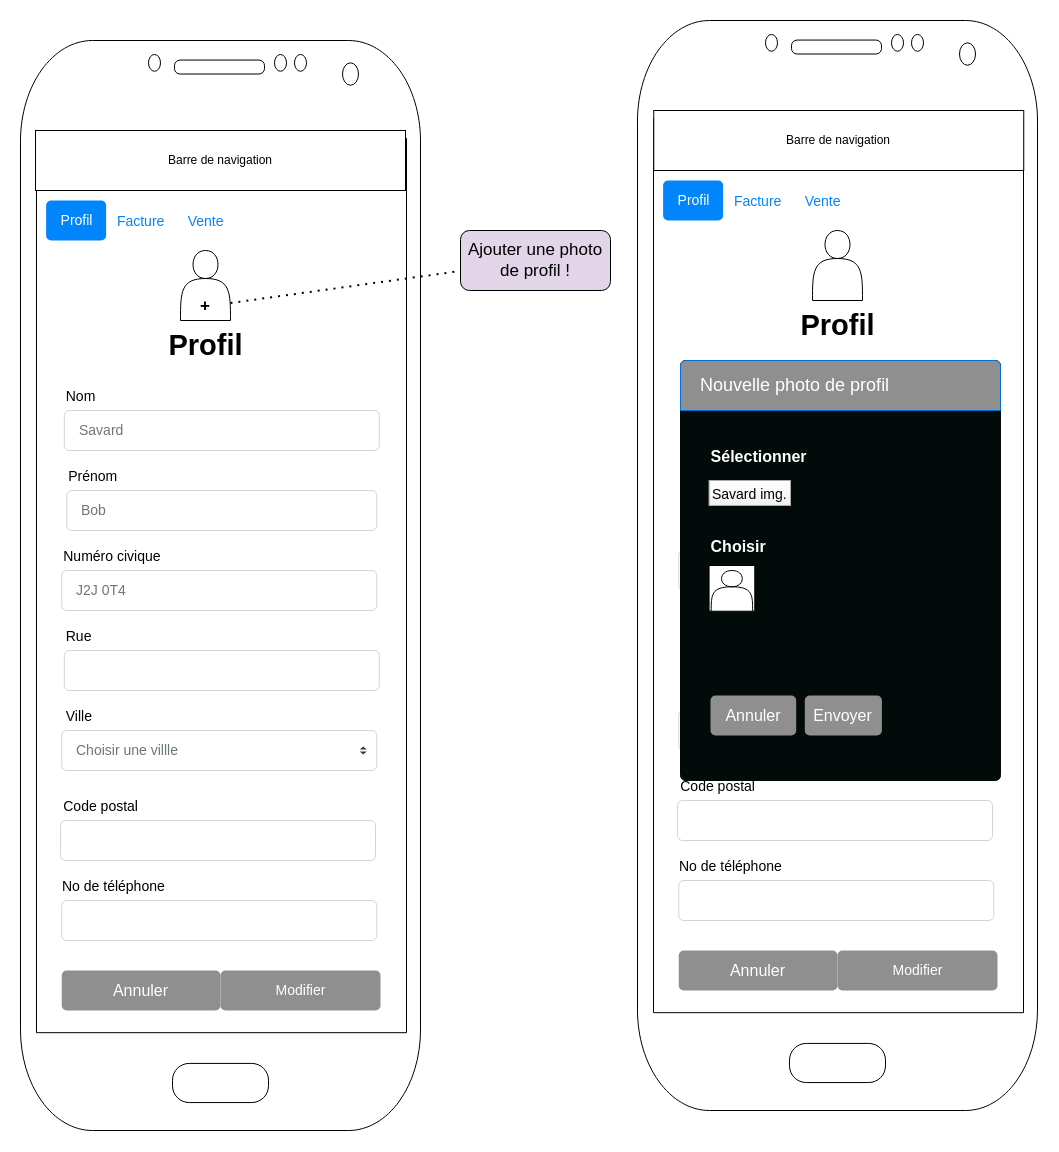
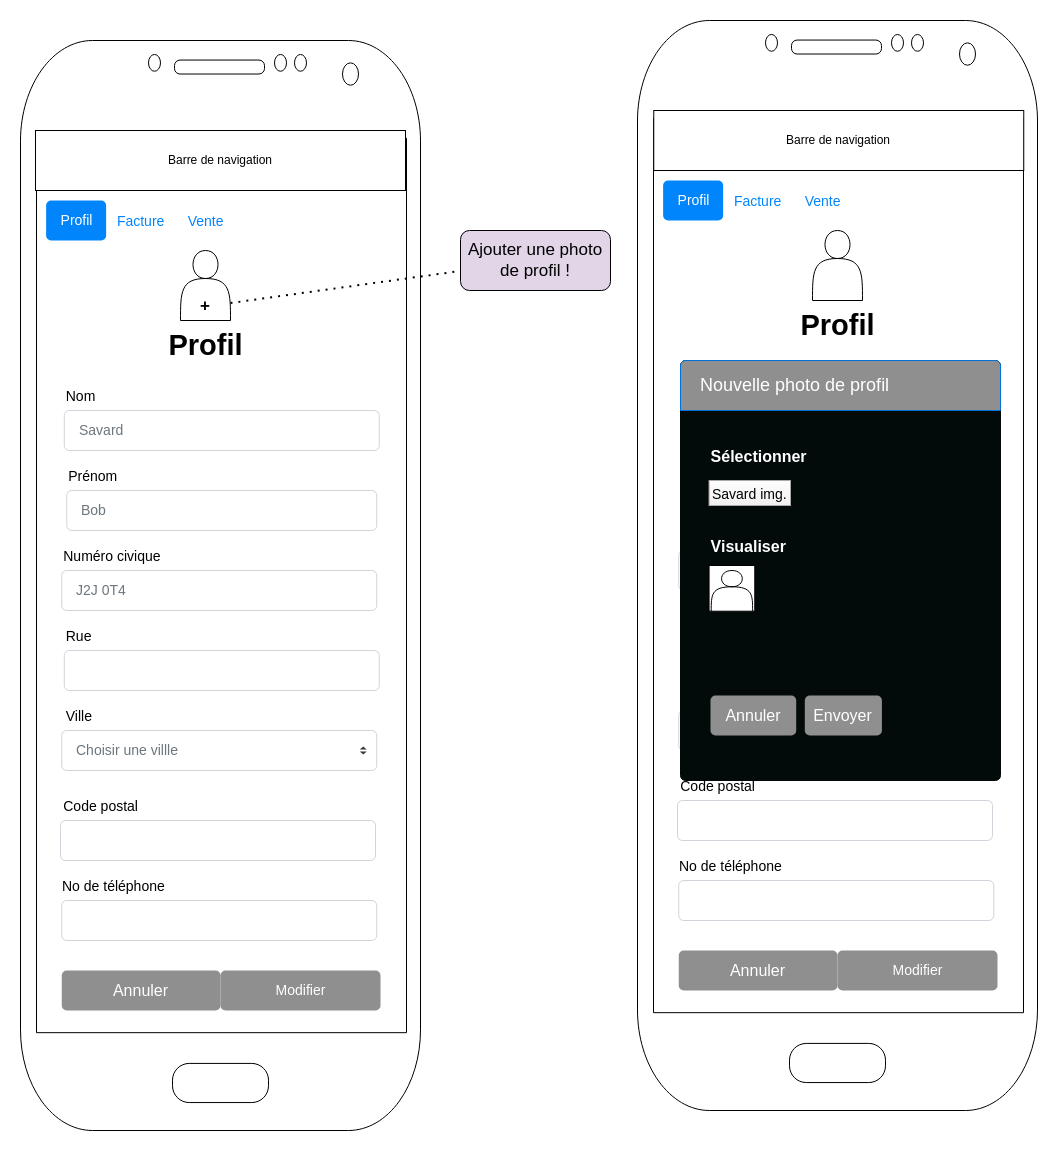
node "Choisir": label "Choisir" -> "Visualiser"
